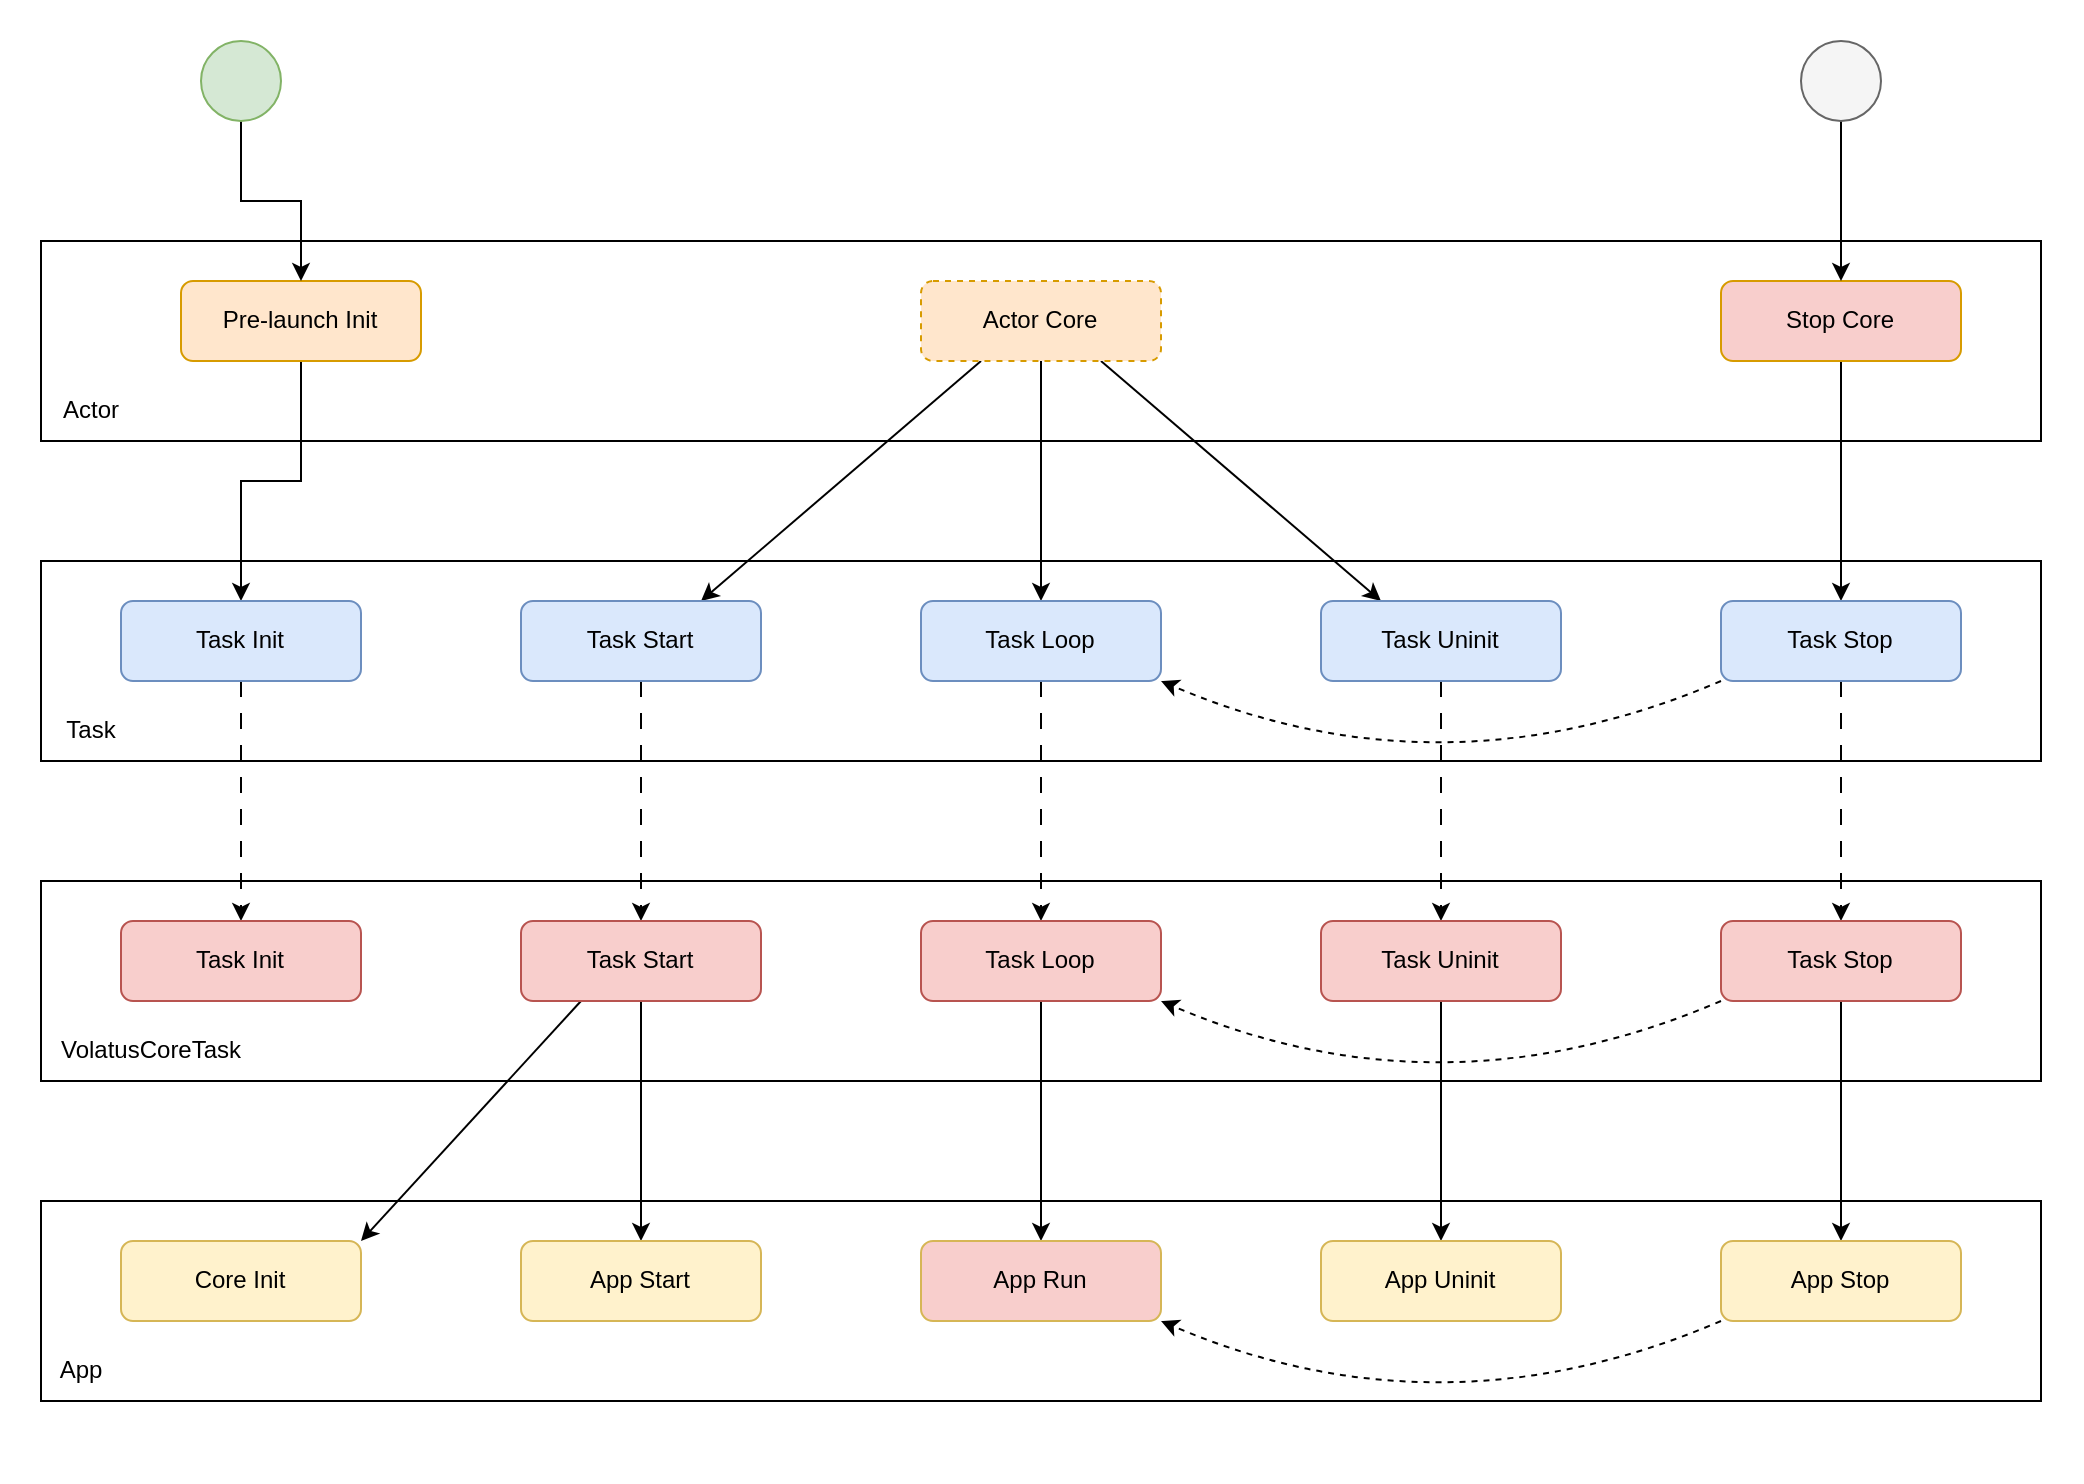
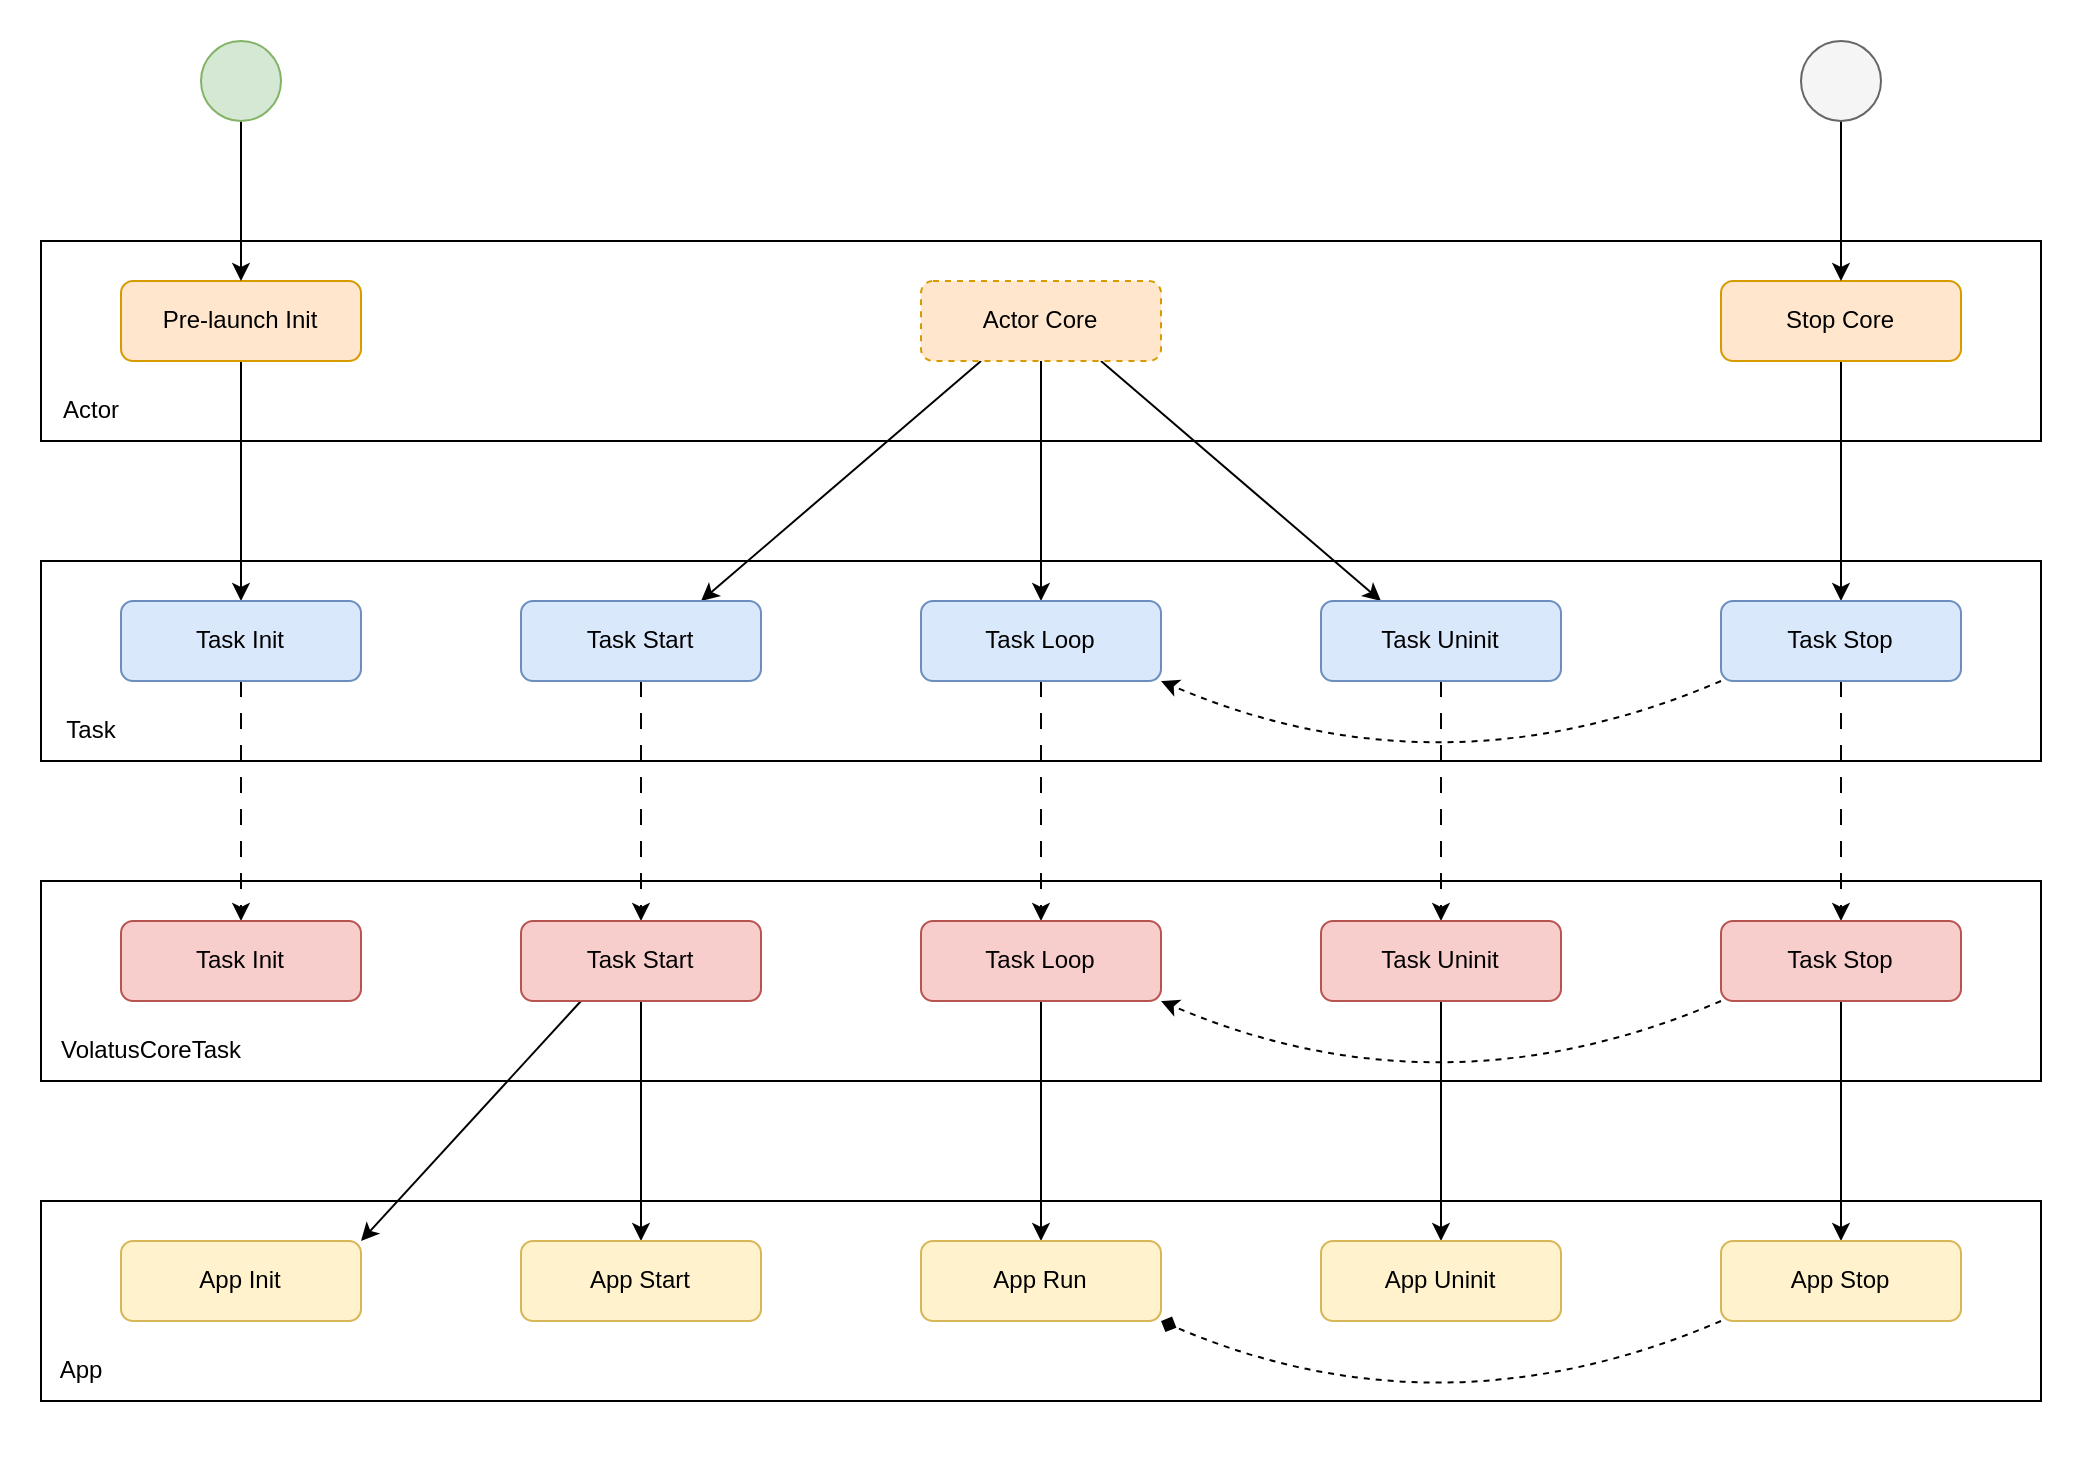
node "Pre-launch Init": moved (301, 321) -> (241, 321)
node "Stop Core": fillcolor #f8cecc -> #ffe6cc
node "Core Init": label "Core Init" -> "App Init"
node "App Run": fillcolor #f8cecc -> #fff2cc
edge "App Stop" -> "App Run": arrowhead classic -> diamond
